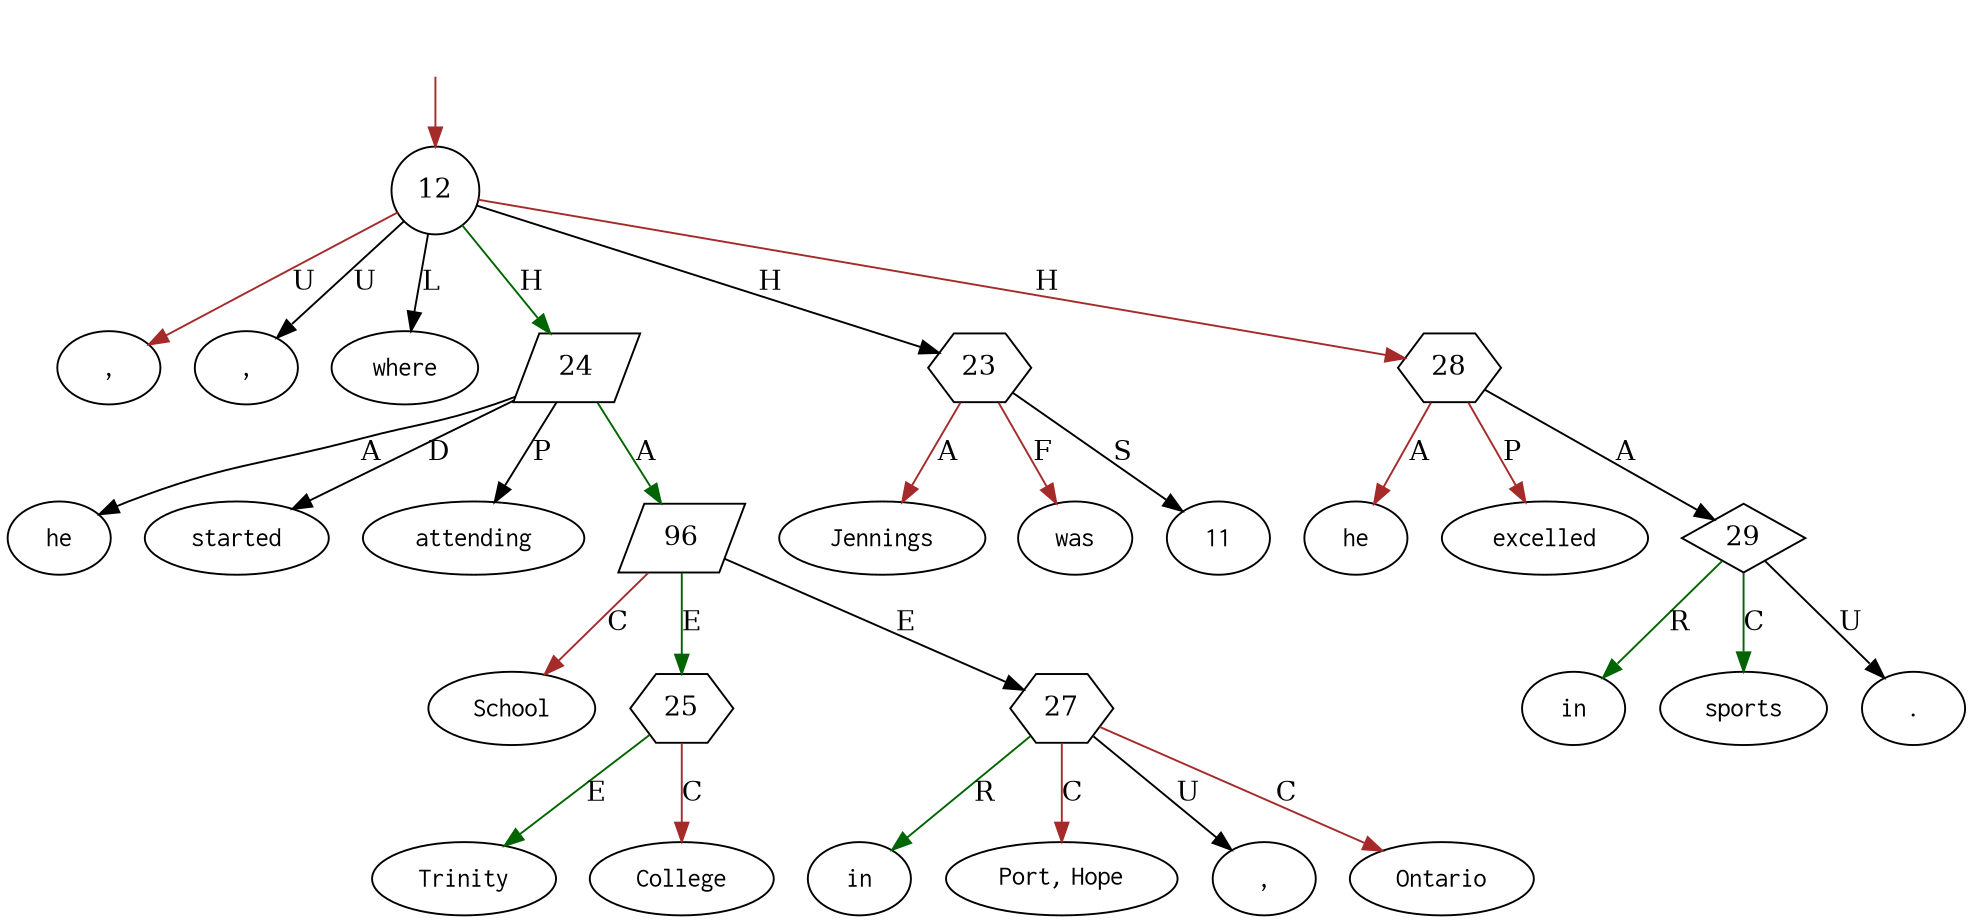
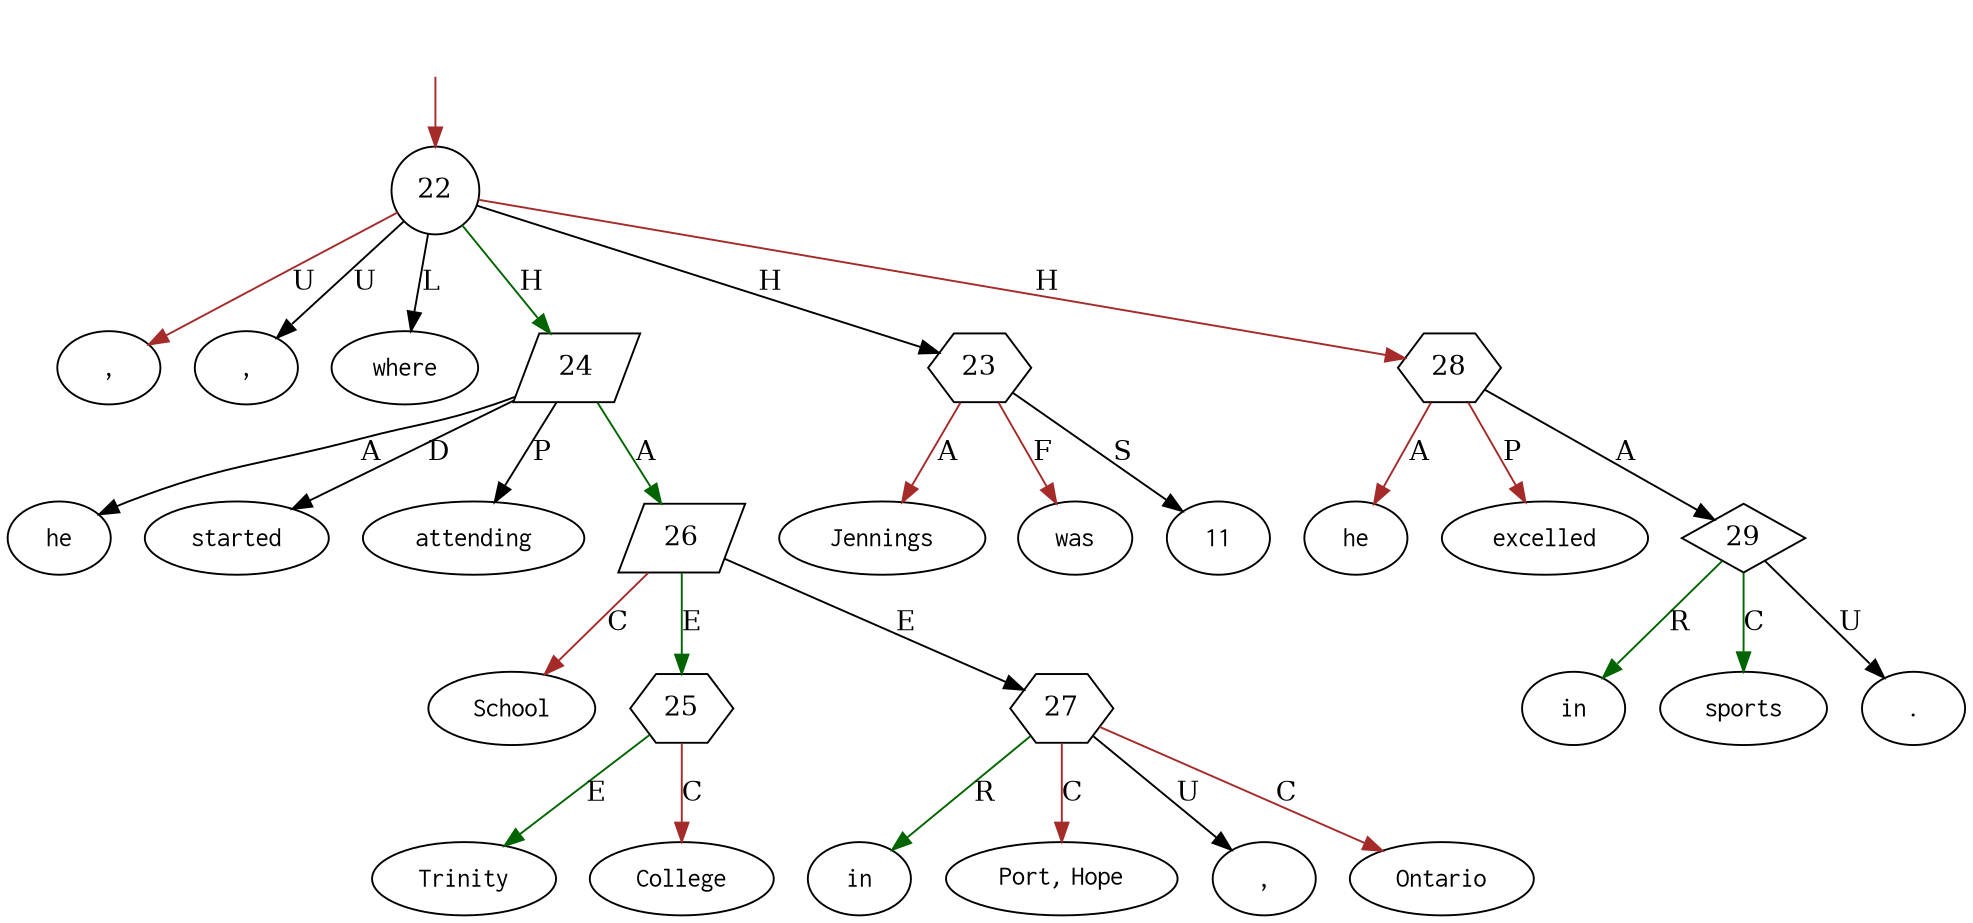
node "12": label "12" -> "22"
node "96": label "96" -> "26"
